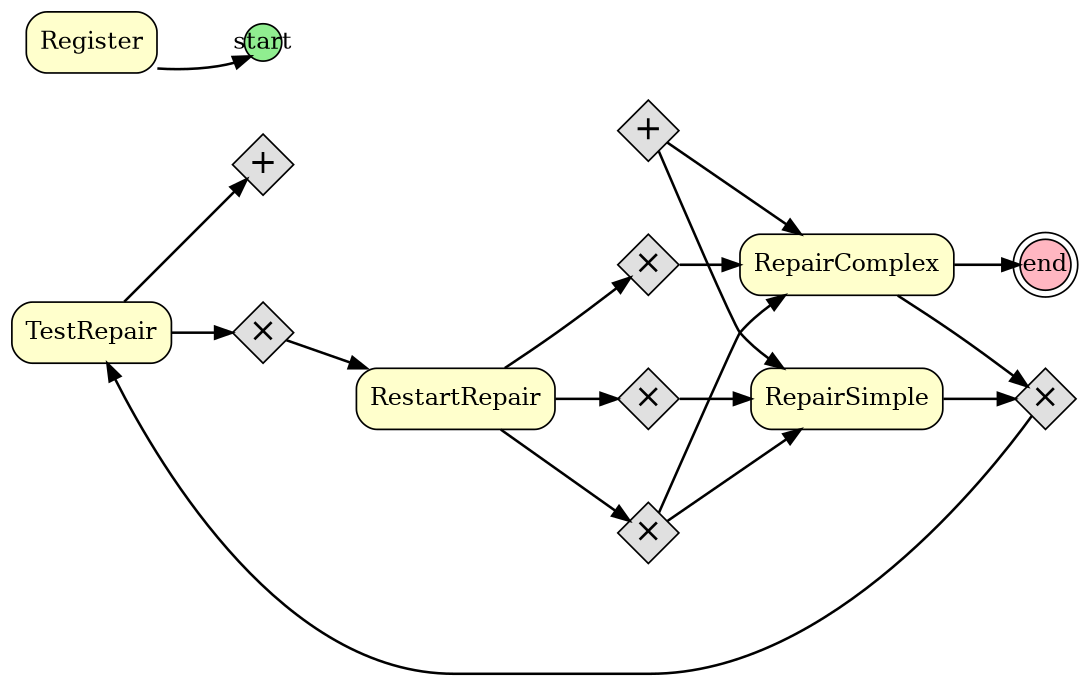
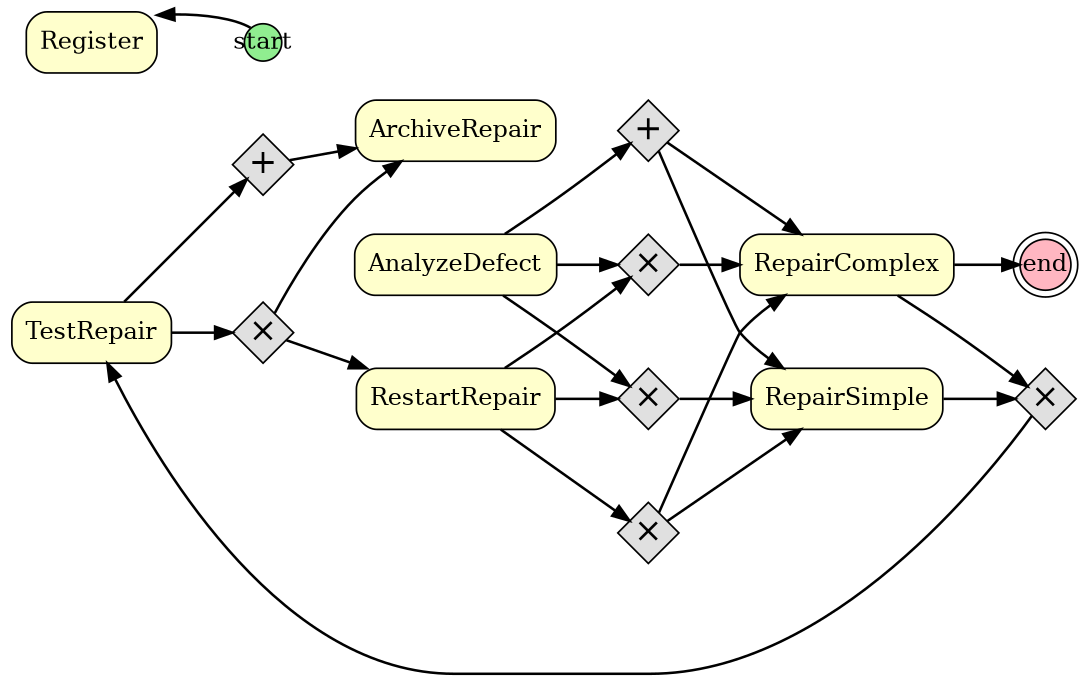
edge "Register" -> "start": reversed
node "ArchiveRepair": added
node "AnalyzeDefect": added
